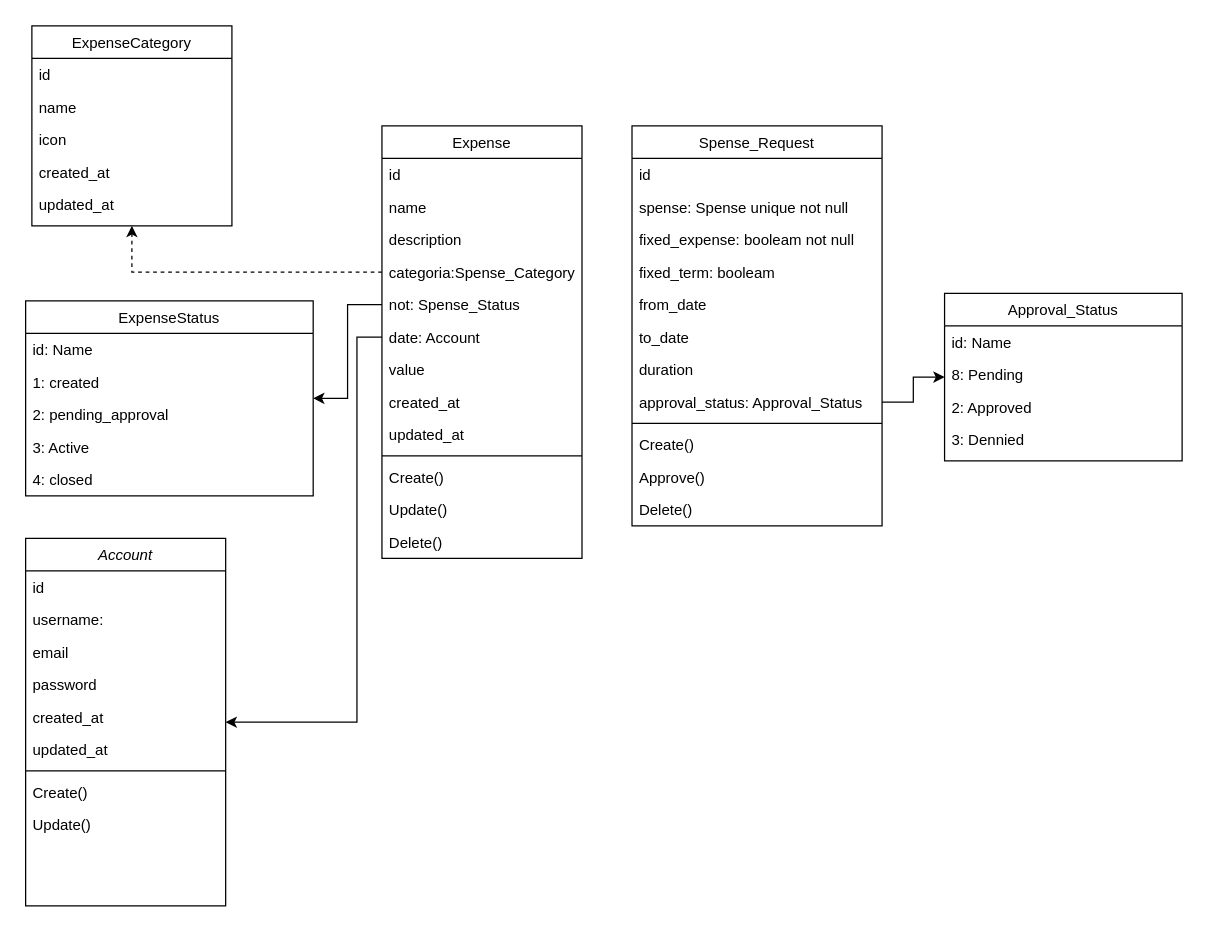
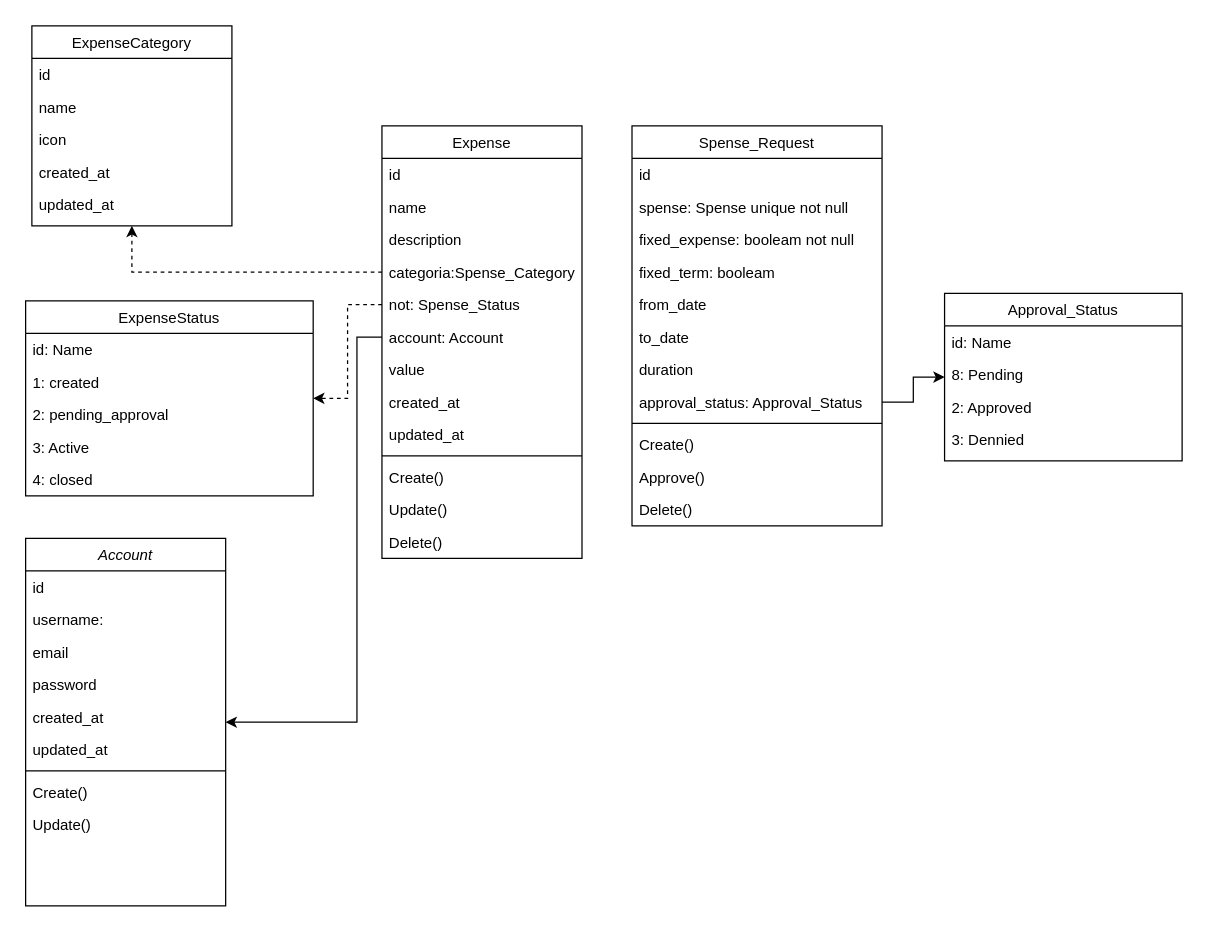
node "date: Account": label "date: Account" -> "account: Account"
edge "not: Spense_Status" -> "ExpenseStatus": style solid -> dashed
